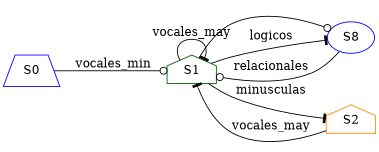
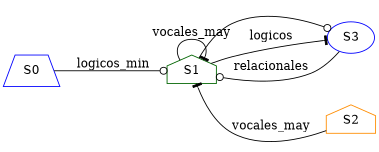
node "S8": label "S8" -> "S3"
edge "S0" -> "S1": label "vocales_min" -> "logicos_min"
edge "S1" -> "S2": removed, label "minusculas"
